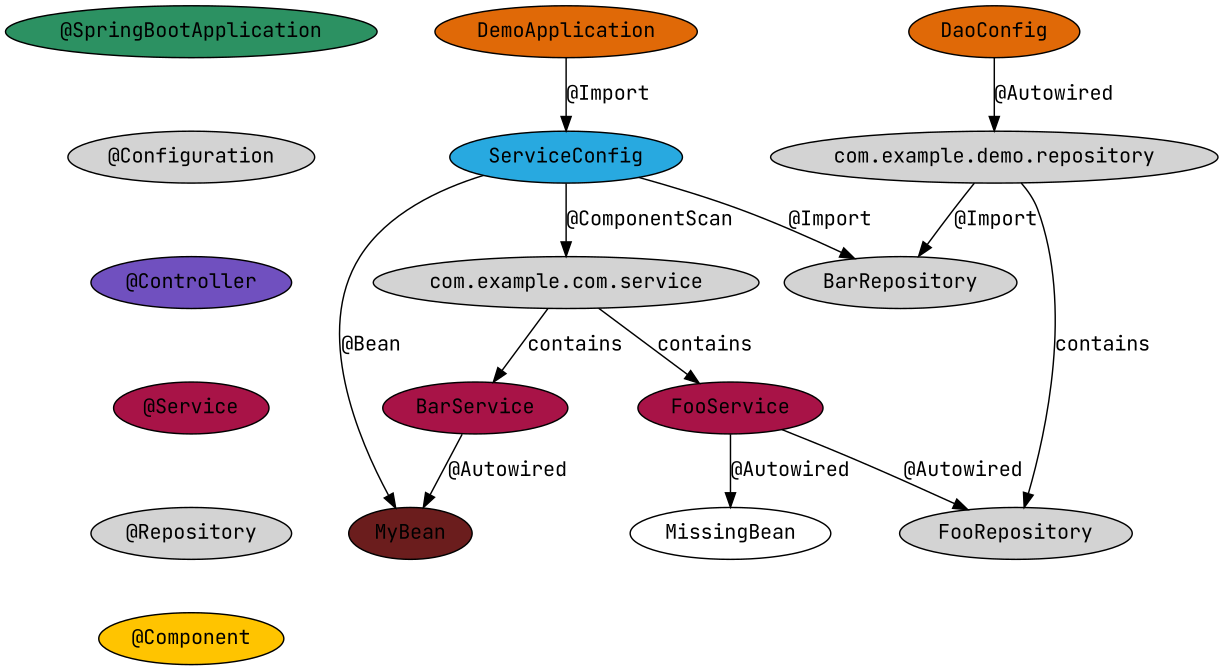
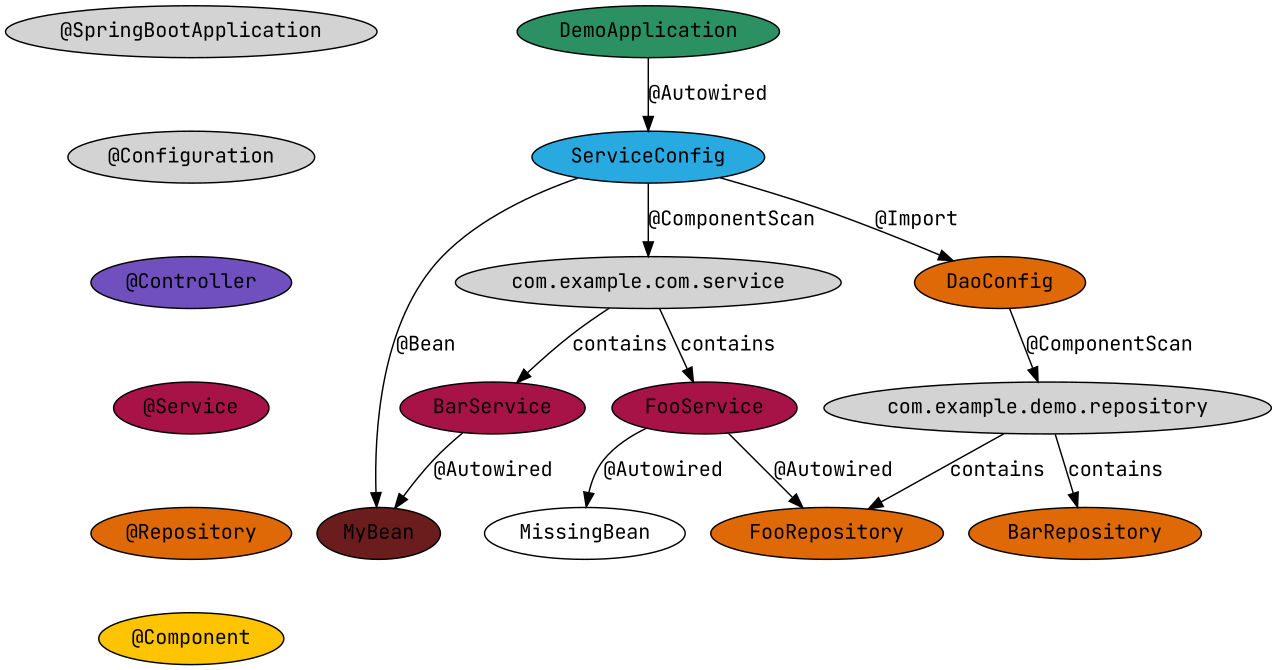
node "@SpringBootApplication": fillcolor #2c9162 -> lightgrey
node "DemoApplication": fillcolor #e06907 -> #2c9162
edge "DemoApplication" -> "ServiceConfig": label "@Import" -> "@Autowired"
edge "DaoConfig" -> "com.example.demo.repository": label "@Autowired" -> "@ComponentScan"
edge "ServiceConfig" -> "BarRepository": now "ServiceConfig" -> "DaoConfig"
edge "com.example.demo.repository" -> "BarRepository": label "@Import" -> "contains"
node "BarRepository": fillcolor lightgrey -> #e06907
node "@Repository": fillcolor lightgrey -> #e06907
node "FooRepository": fillcolor lightgrey -> #e06907
